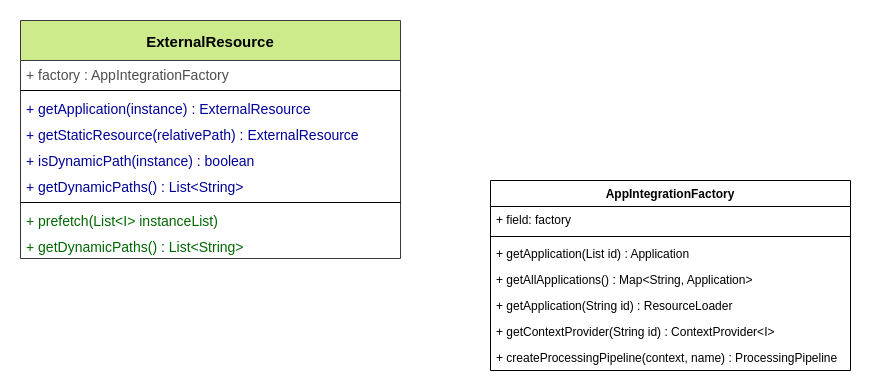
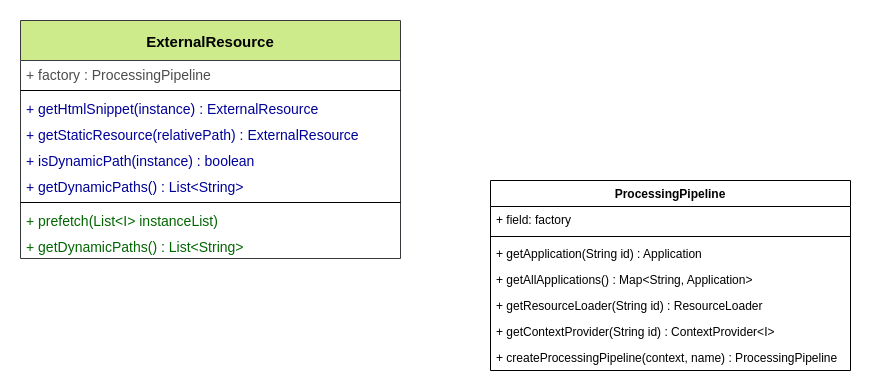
node "+ factory : AppIntegrationFactory": label "+ factory : AppIntegrationFactory" -> "+ factory : ProcessingPipeline"
node "+ getApplication(instance) : ExternalResource": label "+ getApplication(instance) : ExternalResource" -> "+ getHtmlSnippet(instance) : ExternalResource"
node "AppIntegrationFactory": label "AppIntegrationFactory" -> "ProcessingPipeline"
node "+ getApplication(List id) : Application": label "+ getApplication(List id) : Application" -> "+ getApplication(String id) : Application"
node "+ getApplication(String id) : ResourceLoader": label "+ getApplication(String id) : ResourceLoader" -> "+ getResourceLoader(String id) : ResourceLoader"
